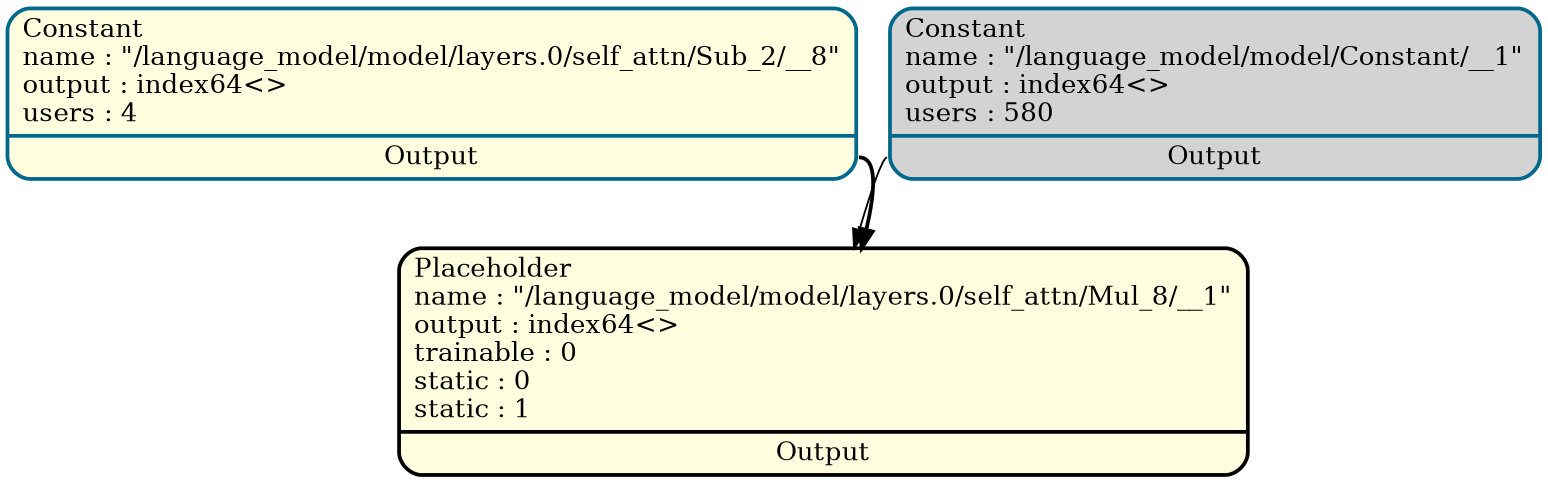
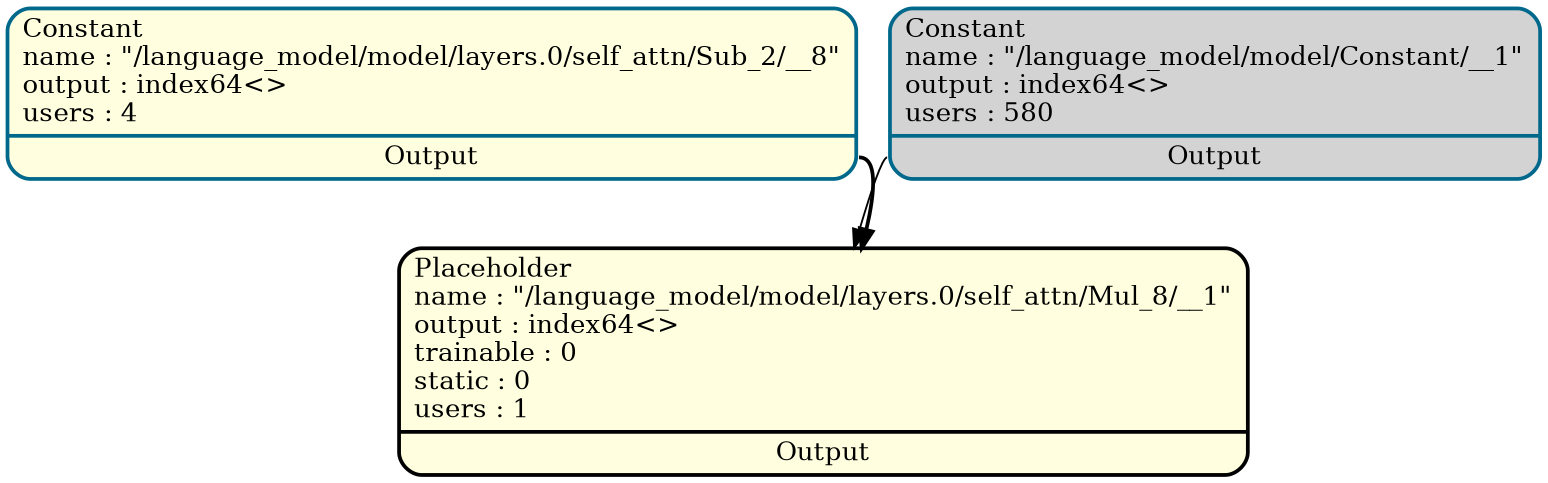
node "Placeholder": text "static : 1" -> "users : 1"
